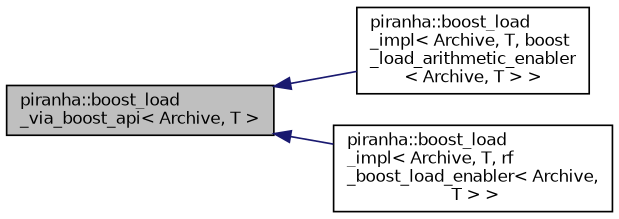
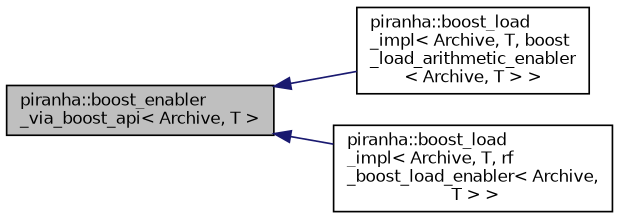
node "piranha::boost_load _via_boost_api< Archive, T >": label "piranha::boost_load _via_boost_api< Archive, T >" -> "piranha::boost_enabler _via_boost_api< Archive, T >"
